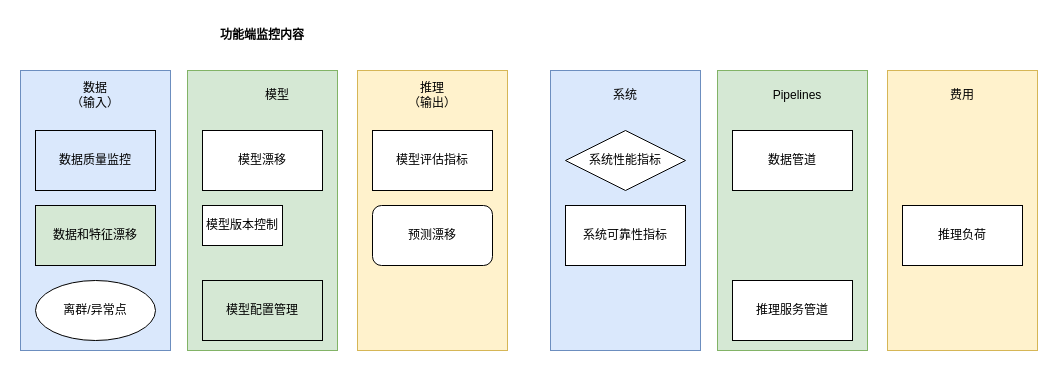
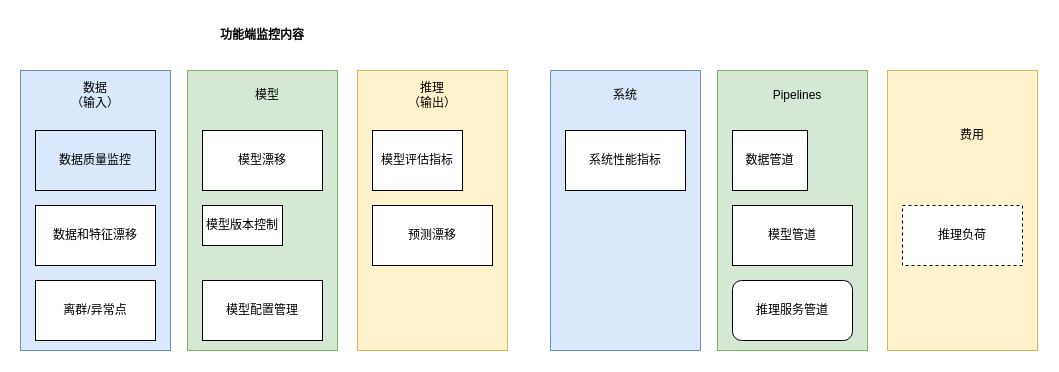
node "模型": moved (278, 96) -> (268, 96)
node "费用": moved (963, 96) -> (973, 136)
node "模型评估指标": size 120x60 -> 90x60
node "系统性能指标": shape diamond -> rectangle
node "数据管道": size 120x60 -> 75x60
node "数据和特征漂移": fillcolor #d5e8d4 -> #ffffff
node "预测漂移": shape rounded rectangle -> rectangle
node "系统可靠性指标": removed
node "模型管道": added
node "推理负荷": style solid -> dashed
node "离群/异常点": shape ellipse -> rectangle
node "模型配置管理": fillcolor #d5e8d4 -> #ffffff
node "推理服务管道": shape rectangle -> rounded rectangle
